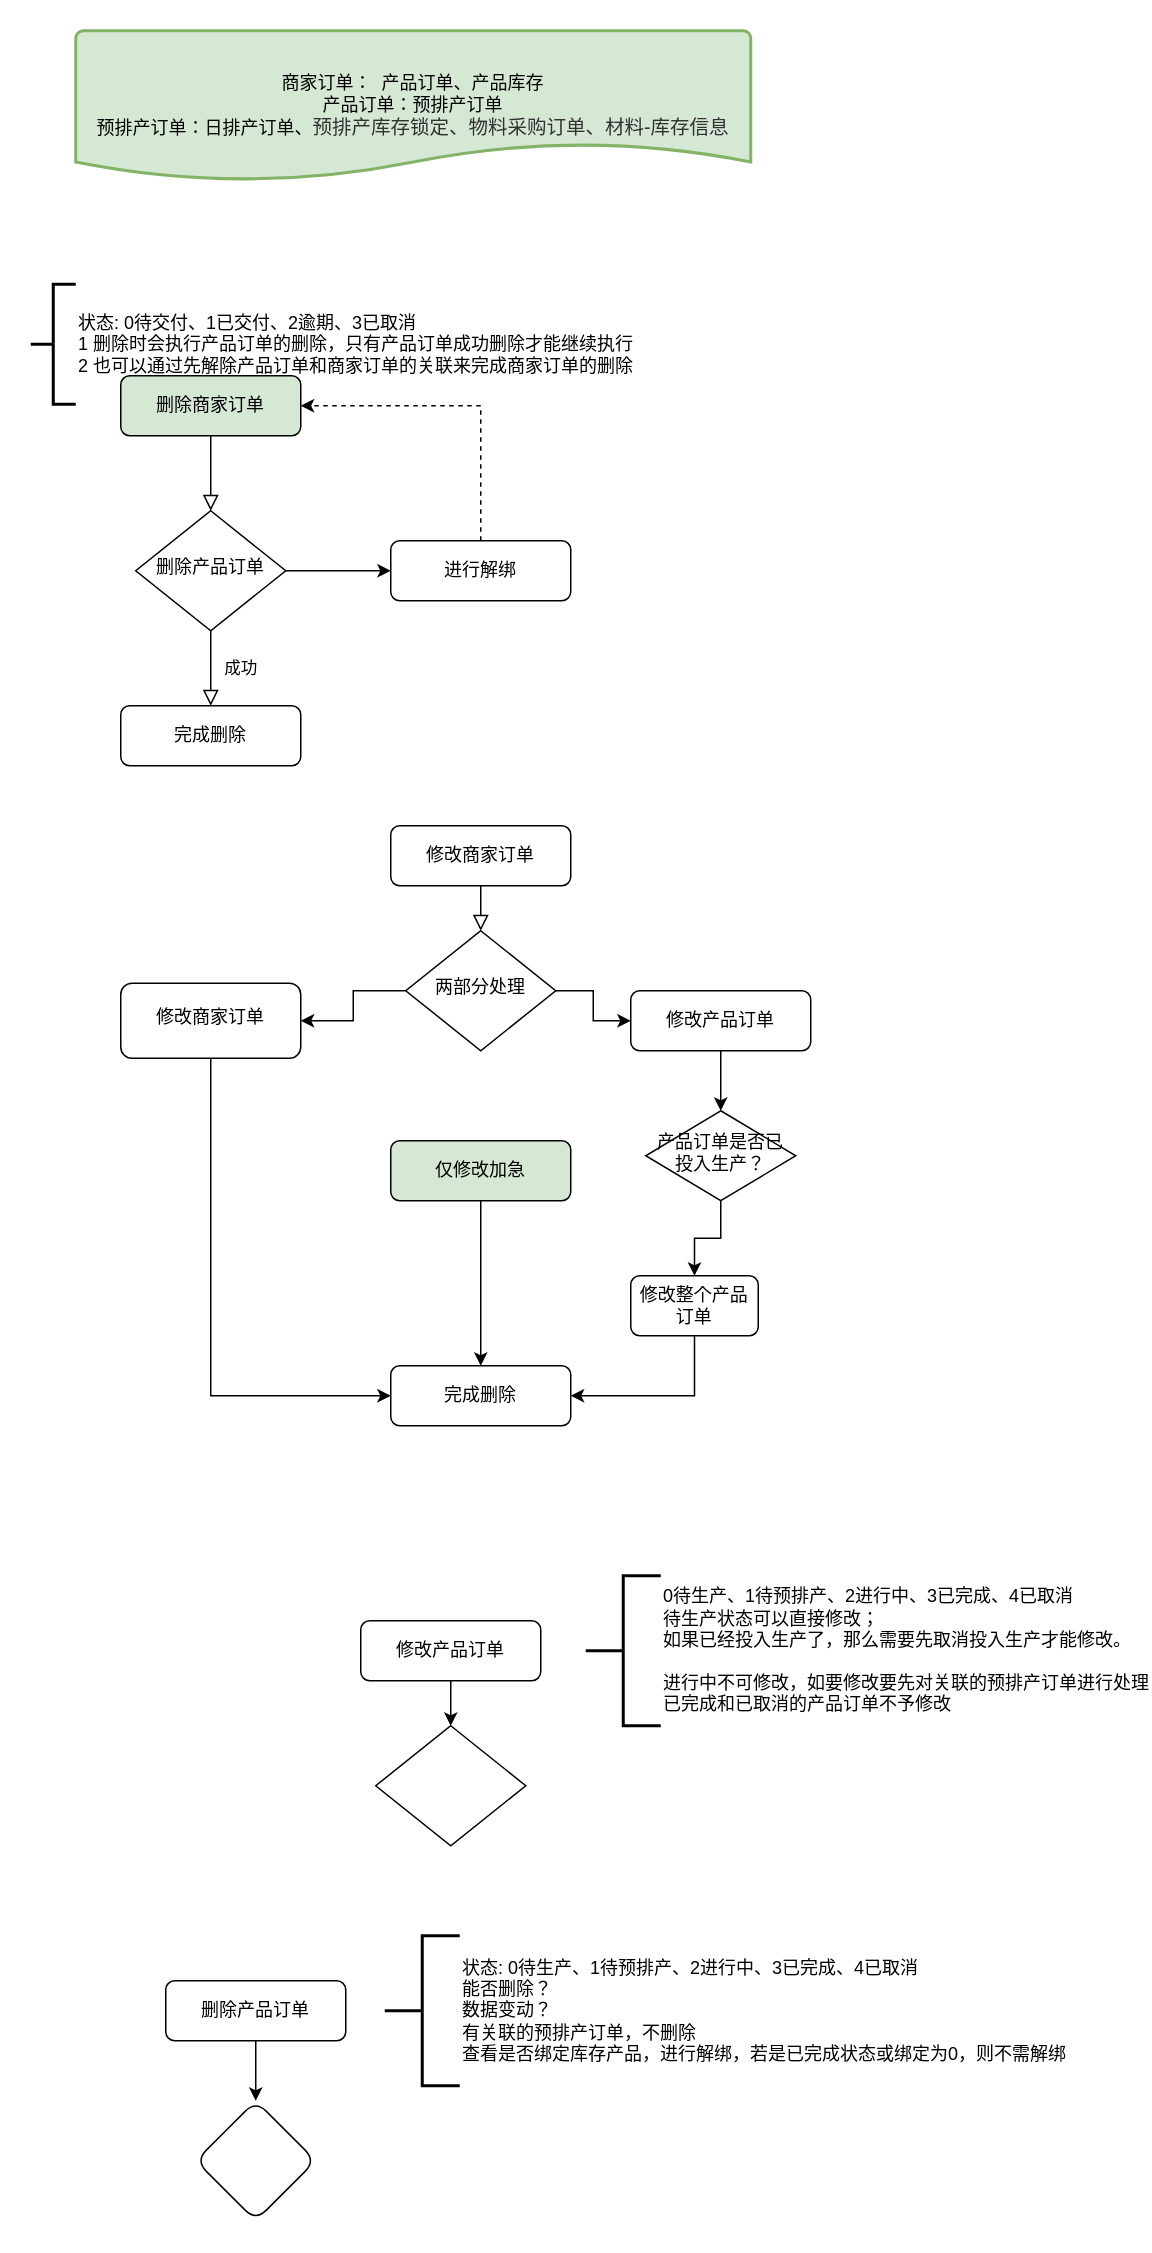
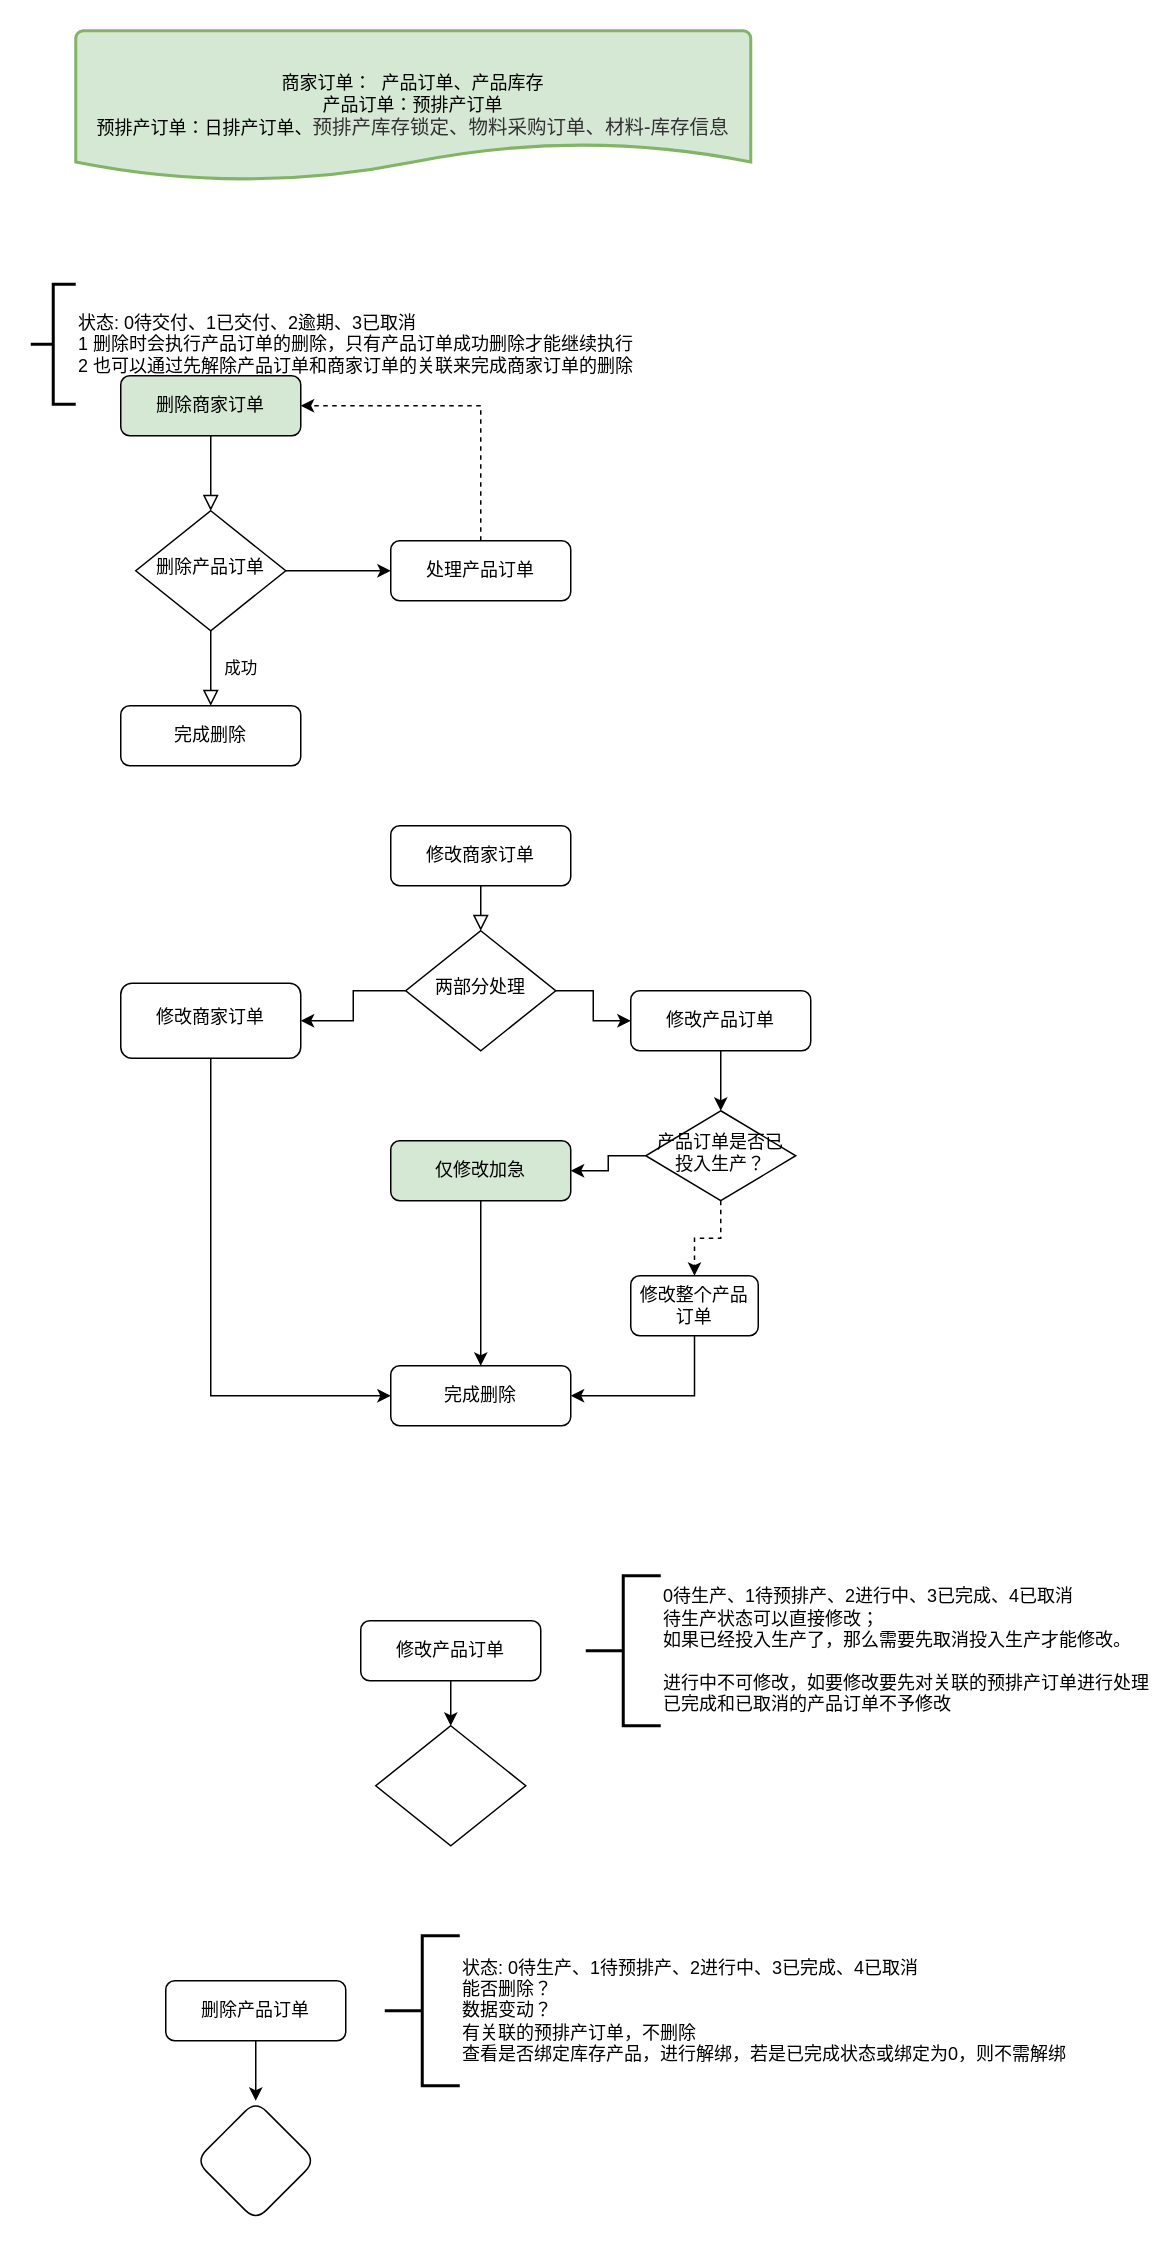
node "进行解绑": label "进行解绑" -> "处理产品订单"
edge "产品订单是否已投入生产？" -> "仅修改加急": added
edge "产品订单是否已投入生产？" -> "修改整个产品订单": style solid -> dashed
